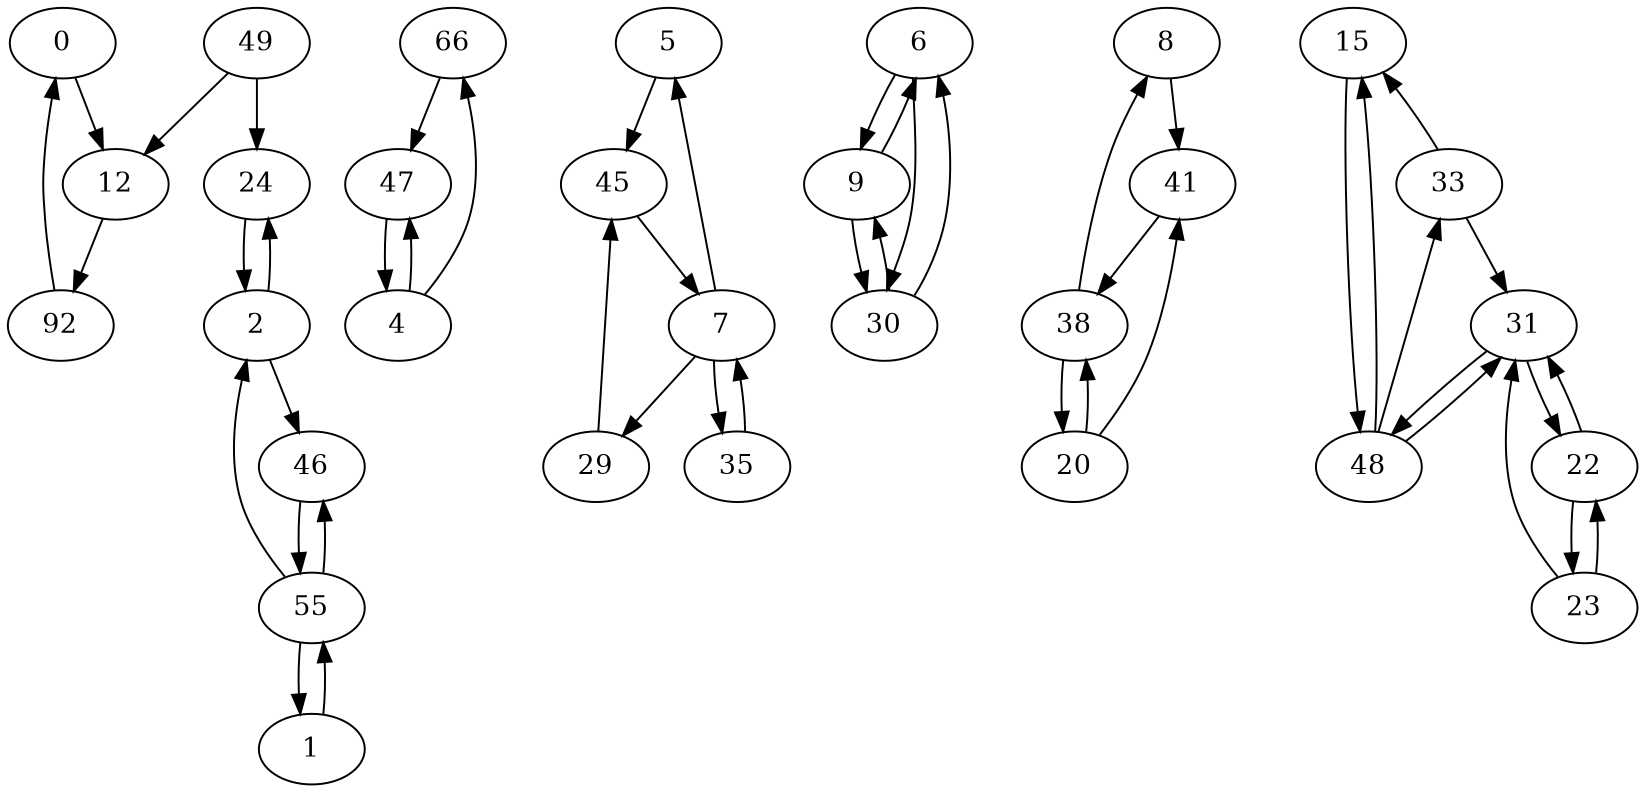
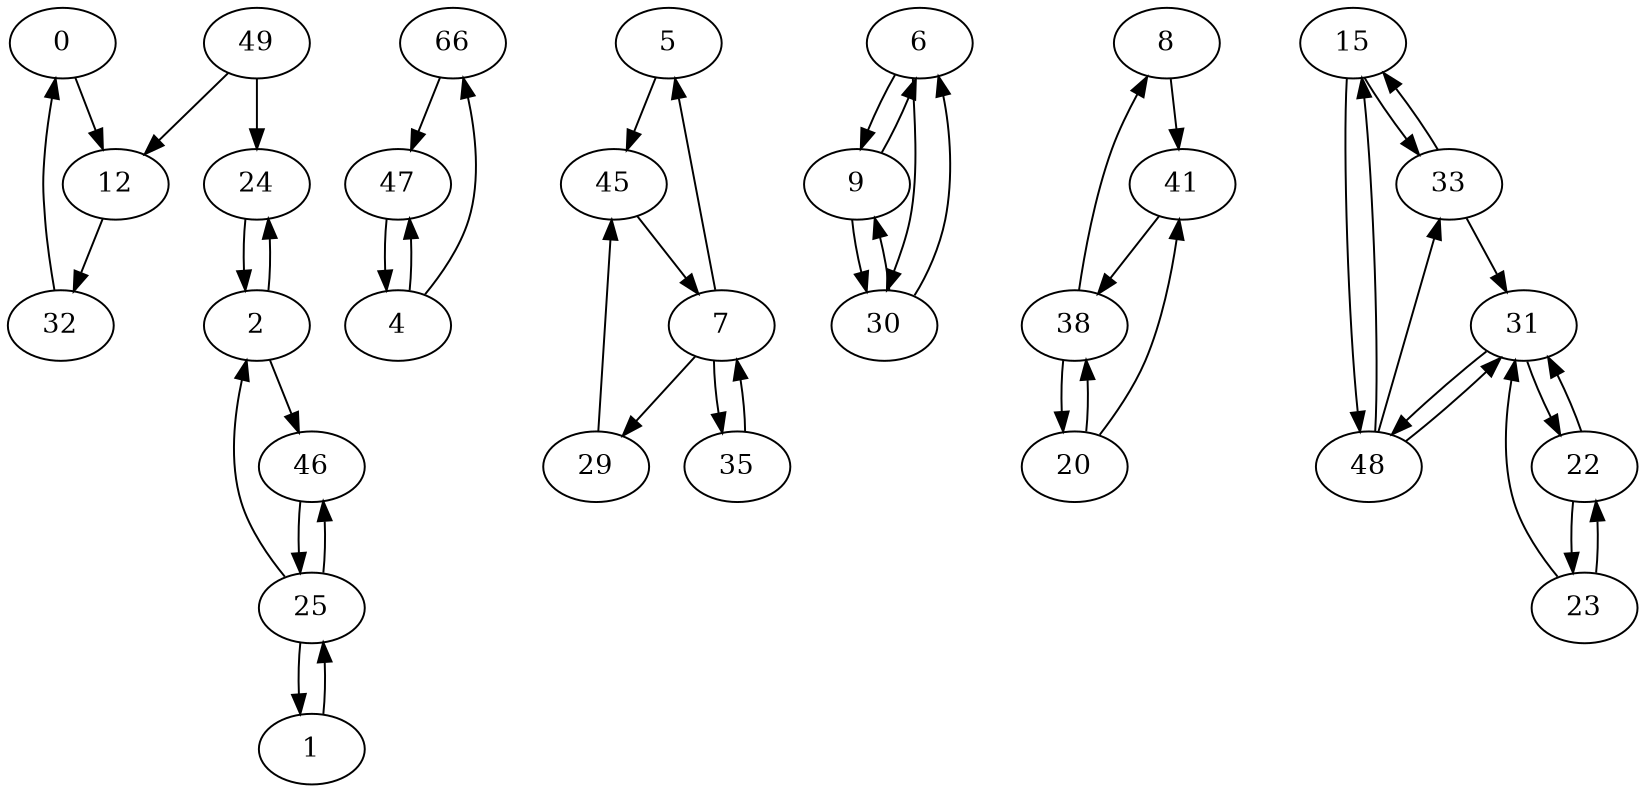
edge "15" -> "33": added
node "92": label "92" -> "32"
node "55": label "55" -> "25"
